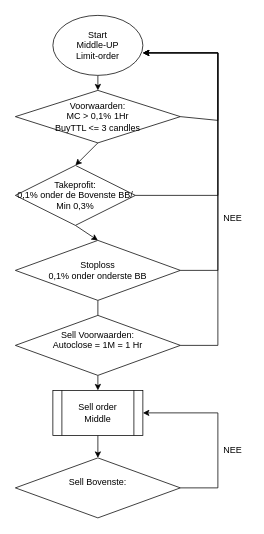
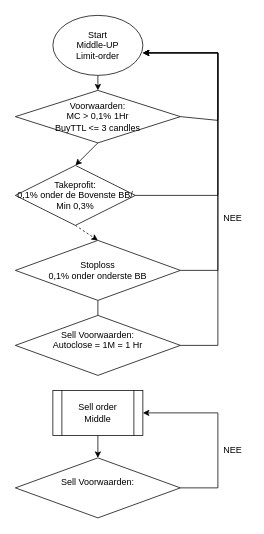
edge "Takeprofit: 0,1% onder de Bovenste BB/ Min 0,3%" -> "Stoploss 0,1% onder onderste BB": style solid -> dashed
edge "Sell Voorwaarden: Autoclose = 1M = 1 Hr" -> "Sell order Middle": removed
node "Sell Bovenste:": label "Sell Bovenste:" -> "Sell Voorwaarden:"
